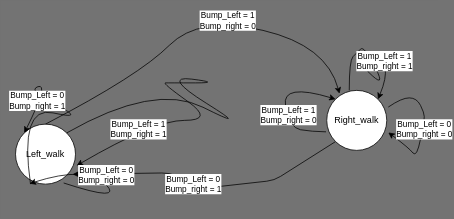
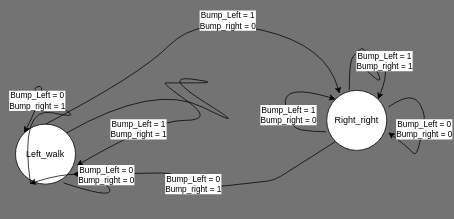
node "Right_walk": label "Right_walk" -> "Right_right"
